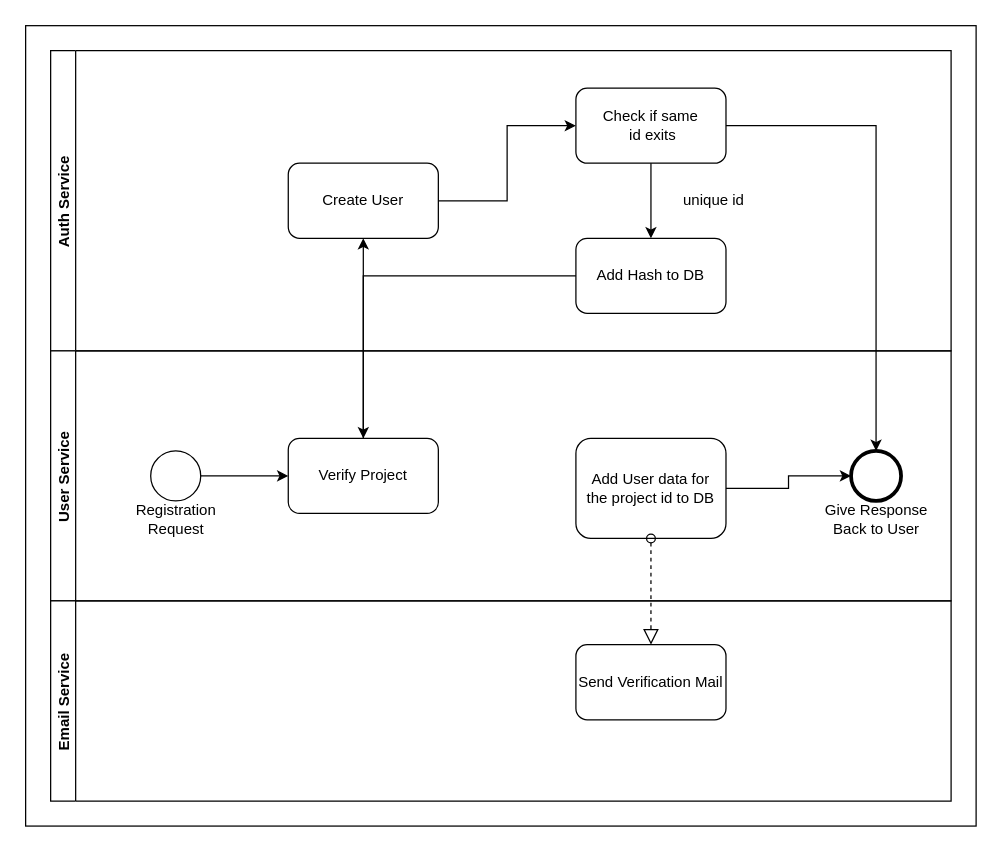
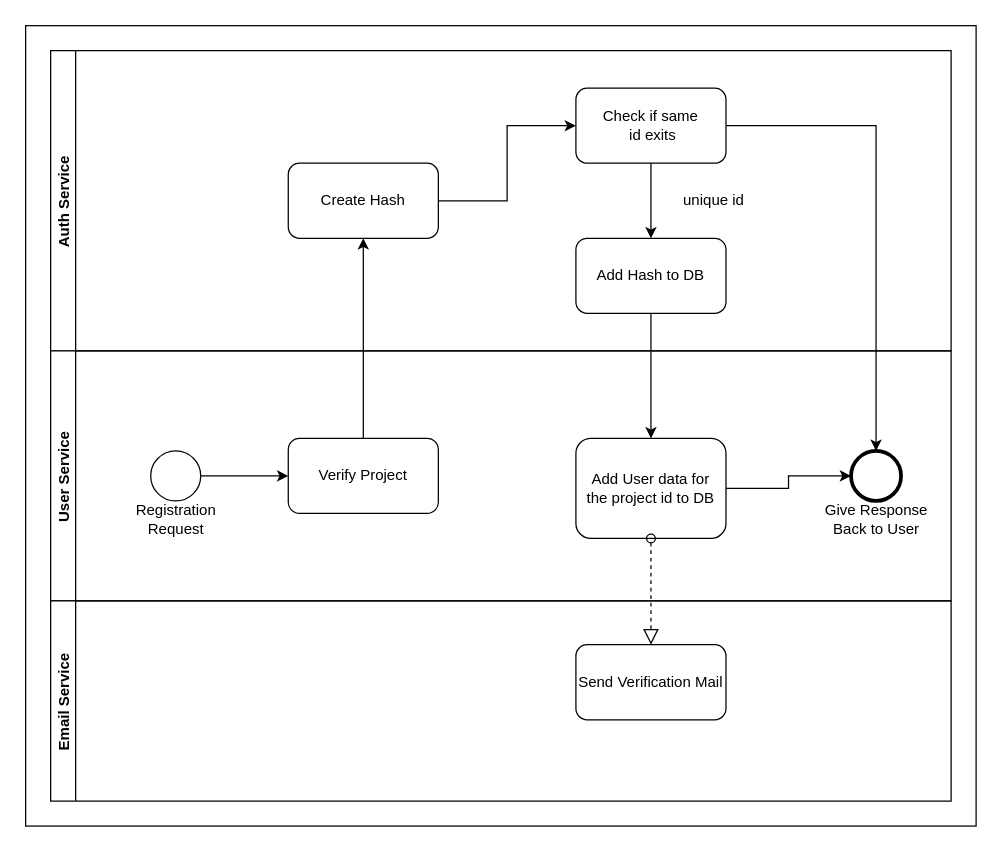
node "Create User": label "Create User" -> "Create Hash"
edge "Add Hash to DB" -> "Verify Project": now "Add Hash to DB" -> "Add User data for the project id to DB"
